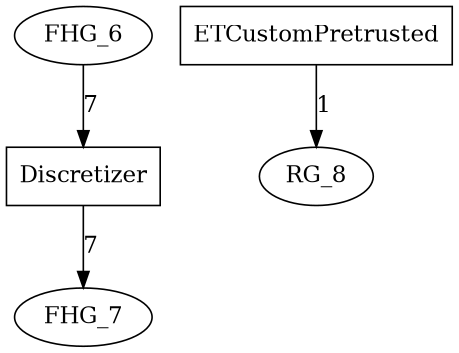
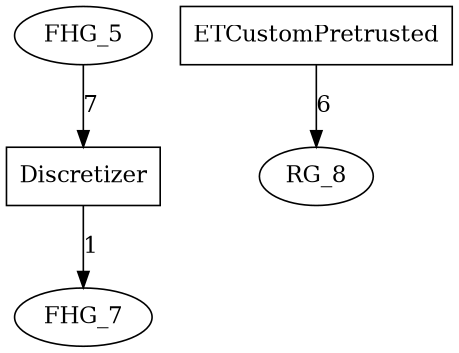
node "FHG_6": label "FHG_6" -> "FHG_5"
edge "ETCustomPretrusted" -> "RG_8": label "1" -> "6"
edge "Discretizer" -> "FHG_7": label "7" -> "1"
